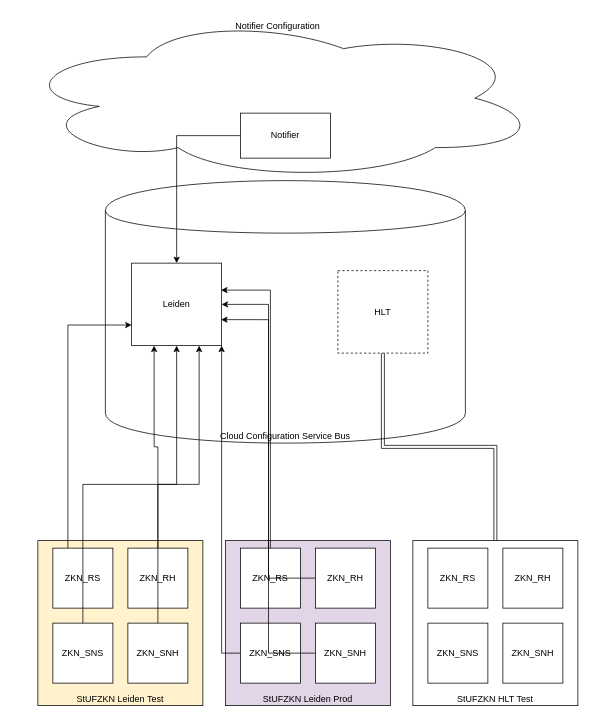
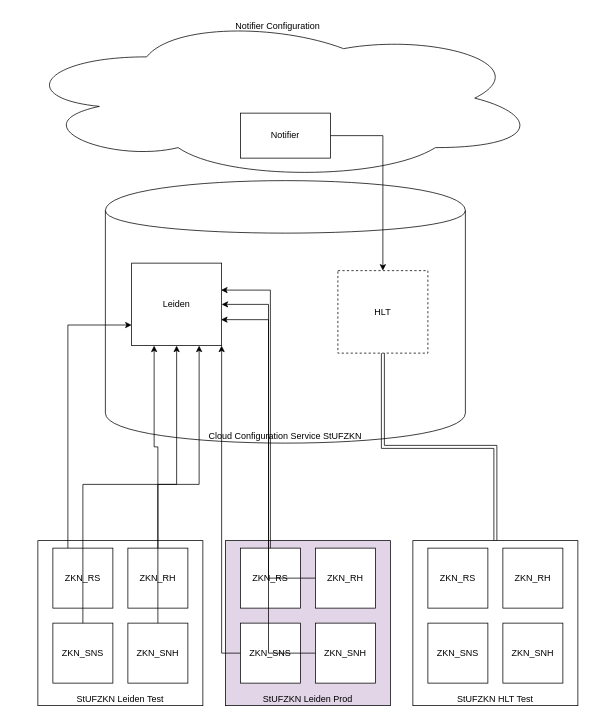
edge "Notifier" -> "Leiden": now "Notifier" -> "HLT"
node "Cloud Configuration Service Bus": label "Cloud Configuration Service Bus" -> "Cloud Configuration Service StUFZKN"
node "StUFZKN Leiden Test": fillcolor #fff2cc -> #ffffff
